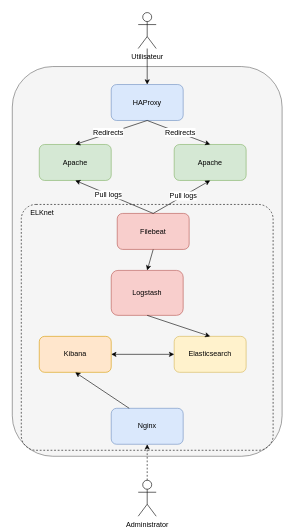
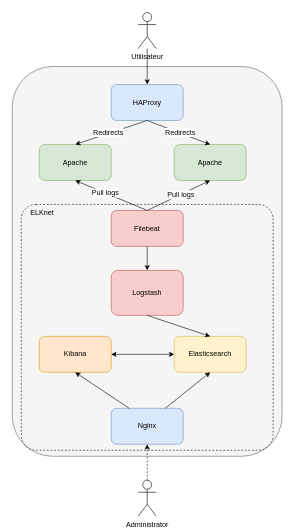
node "Filebeat": moved (153, 231) -> (147, 228)
edge "Nginx" -> "Elasticsearch": added
